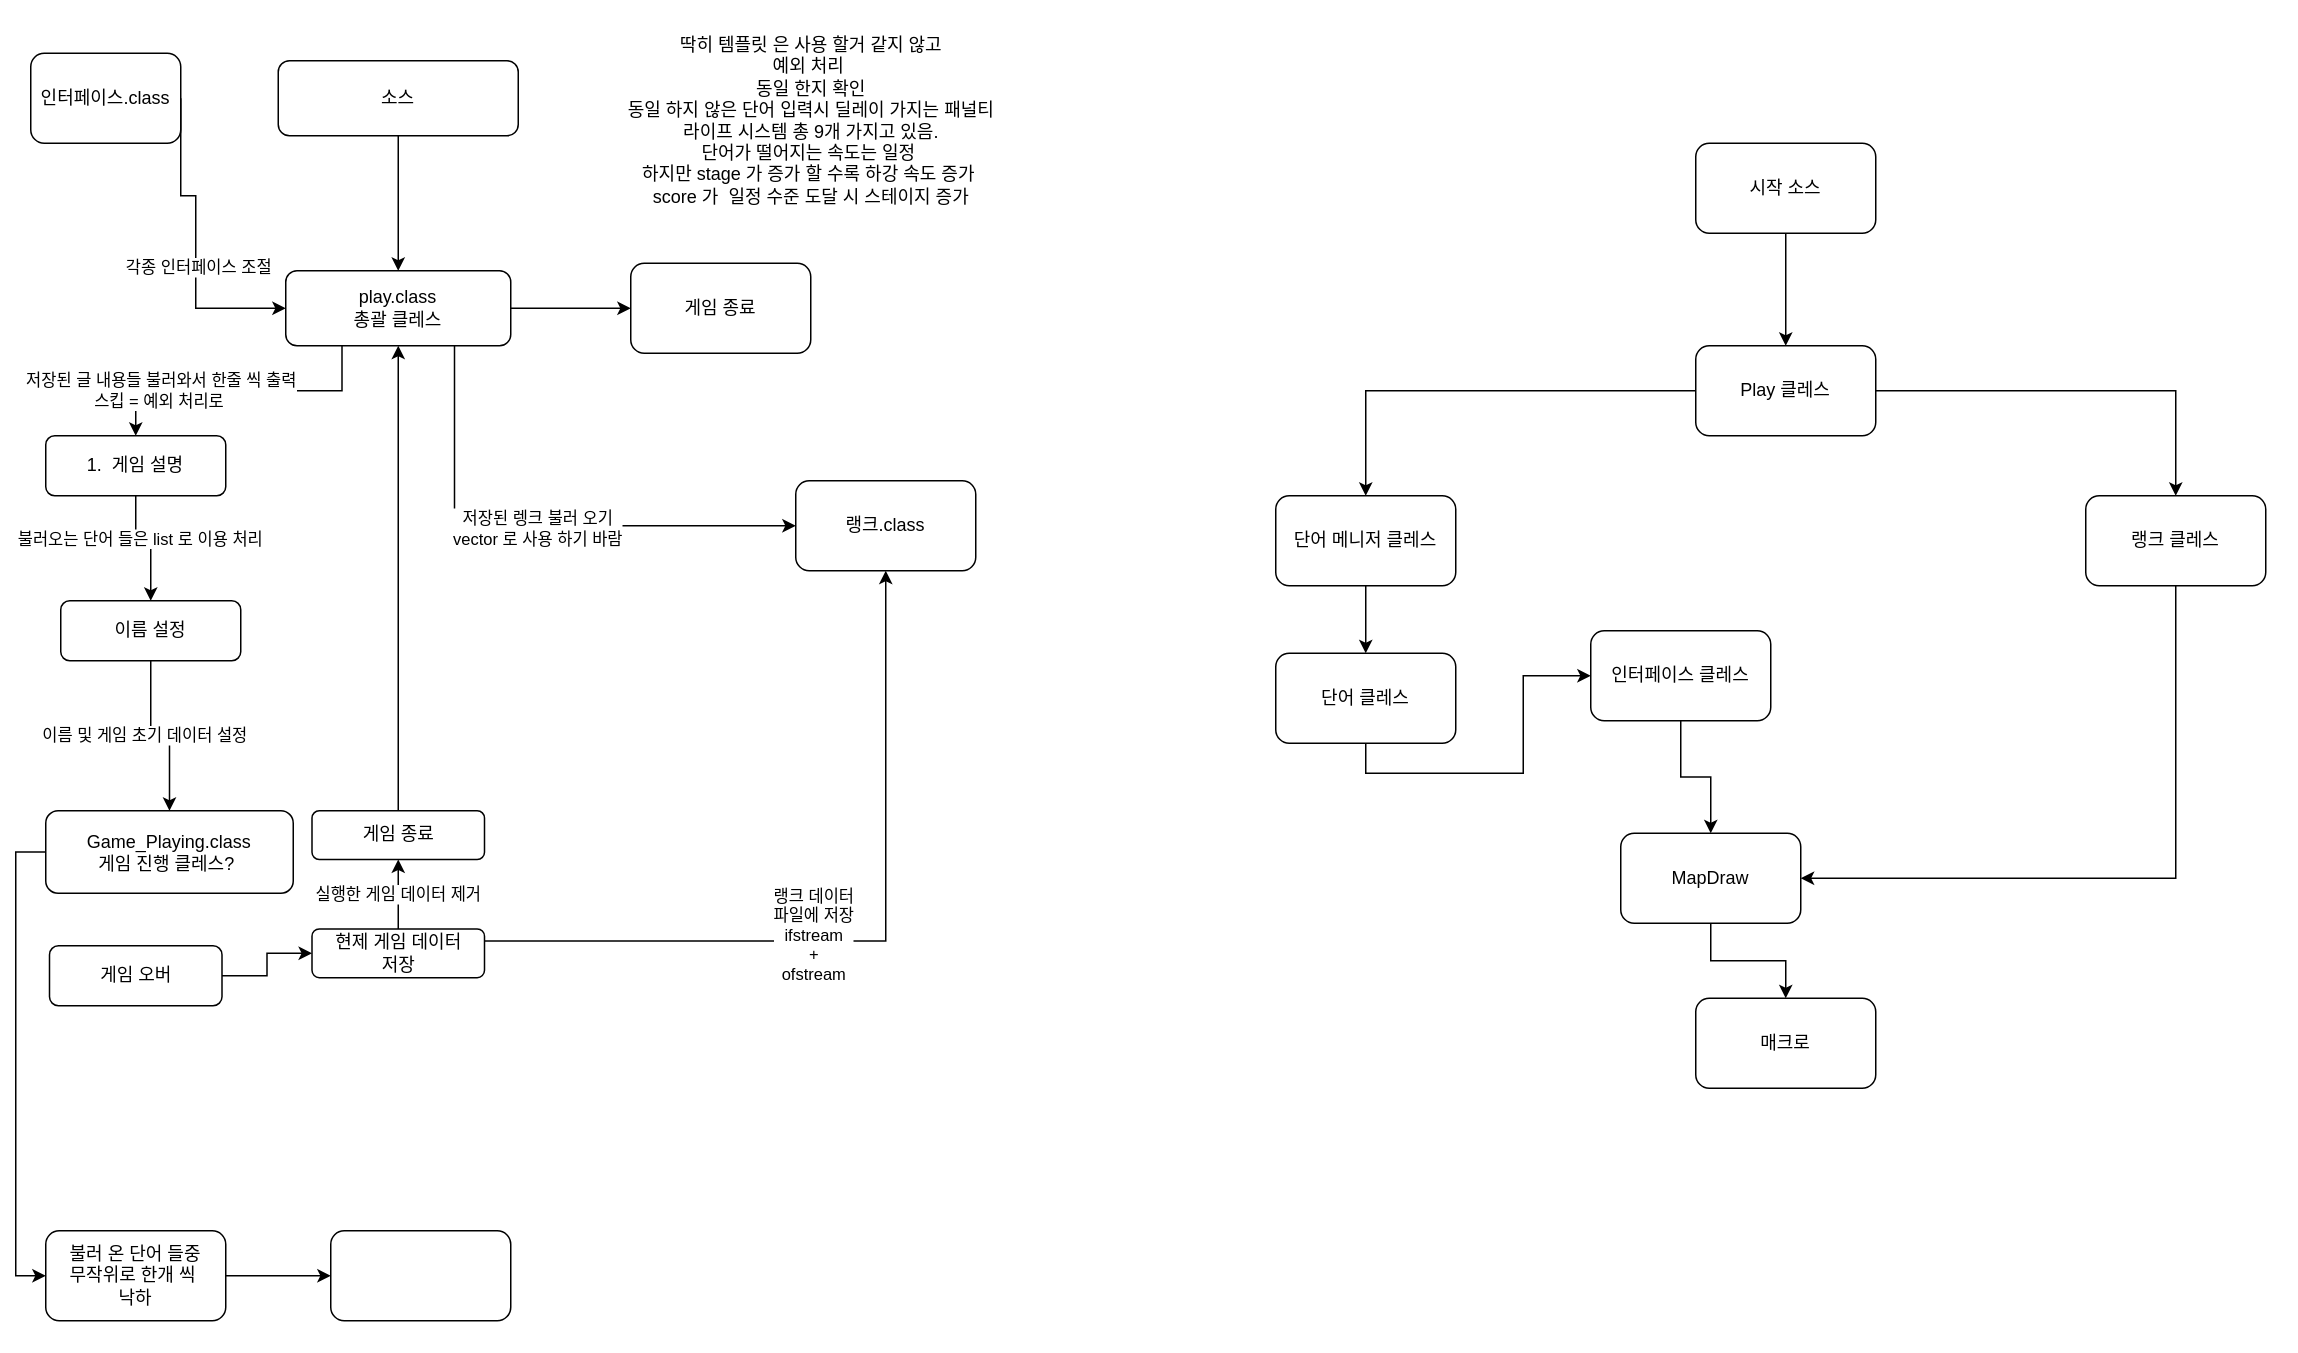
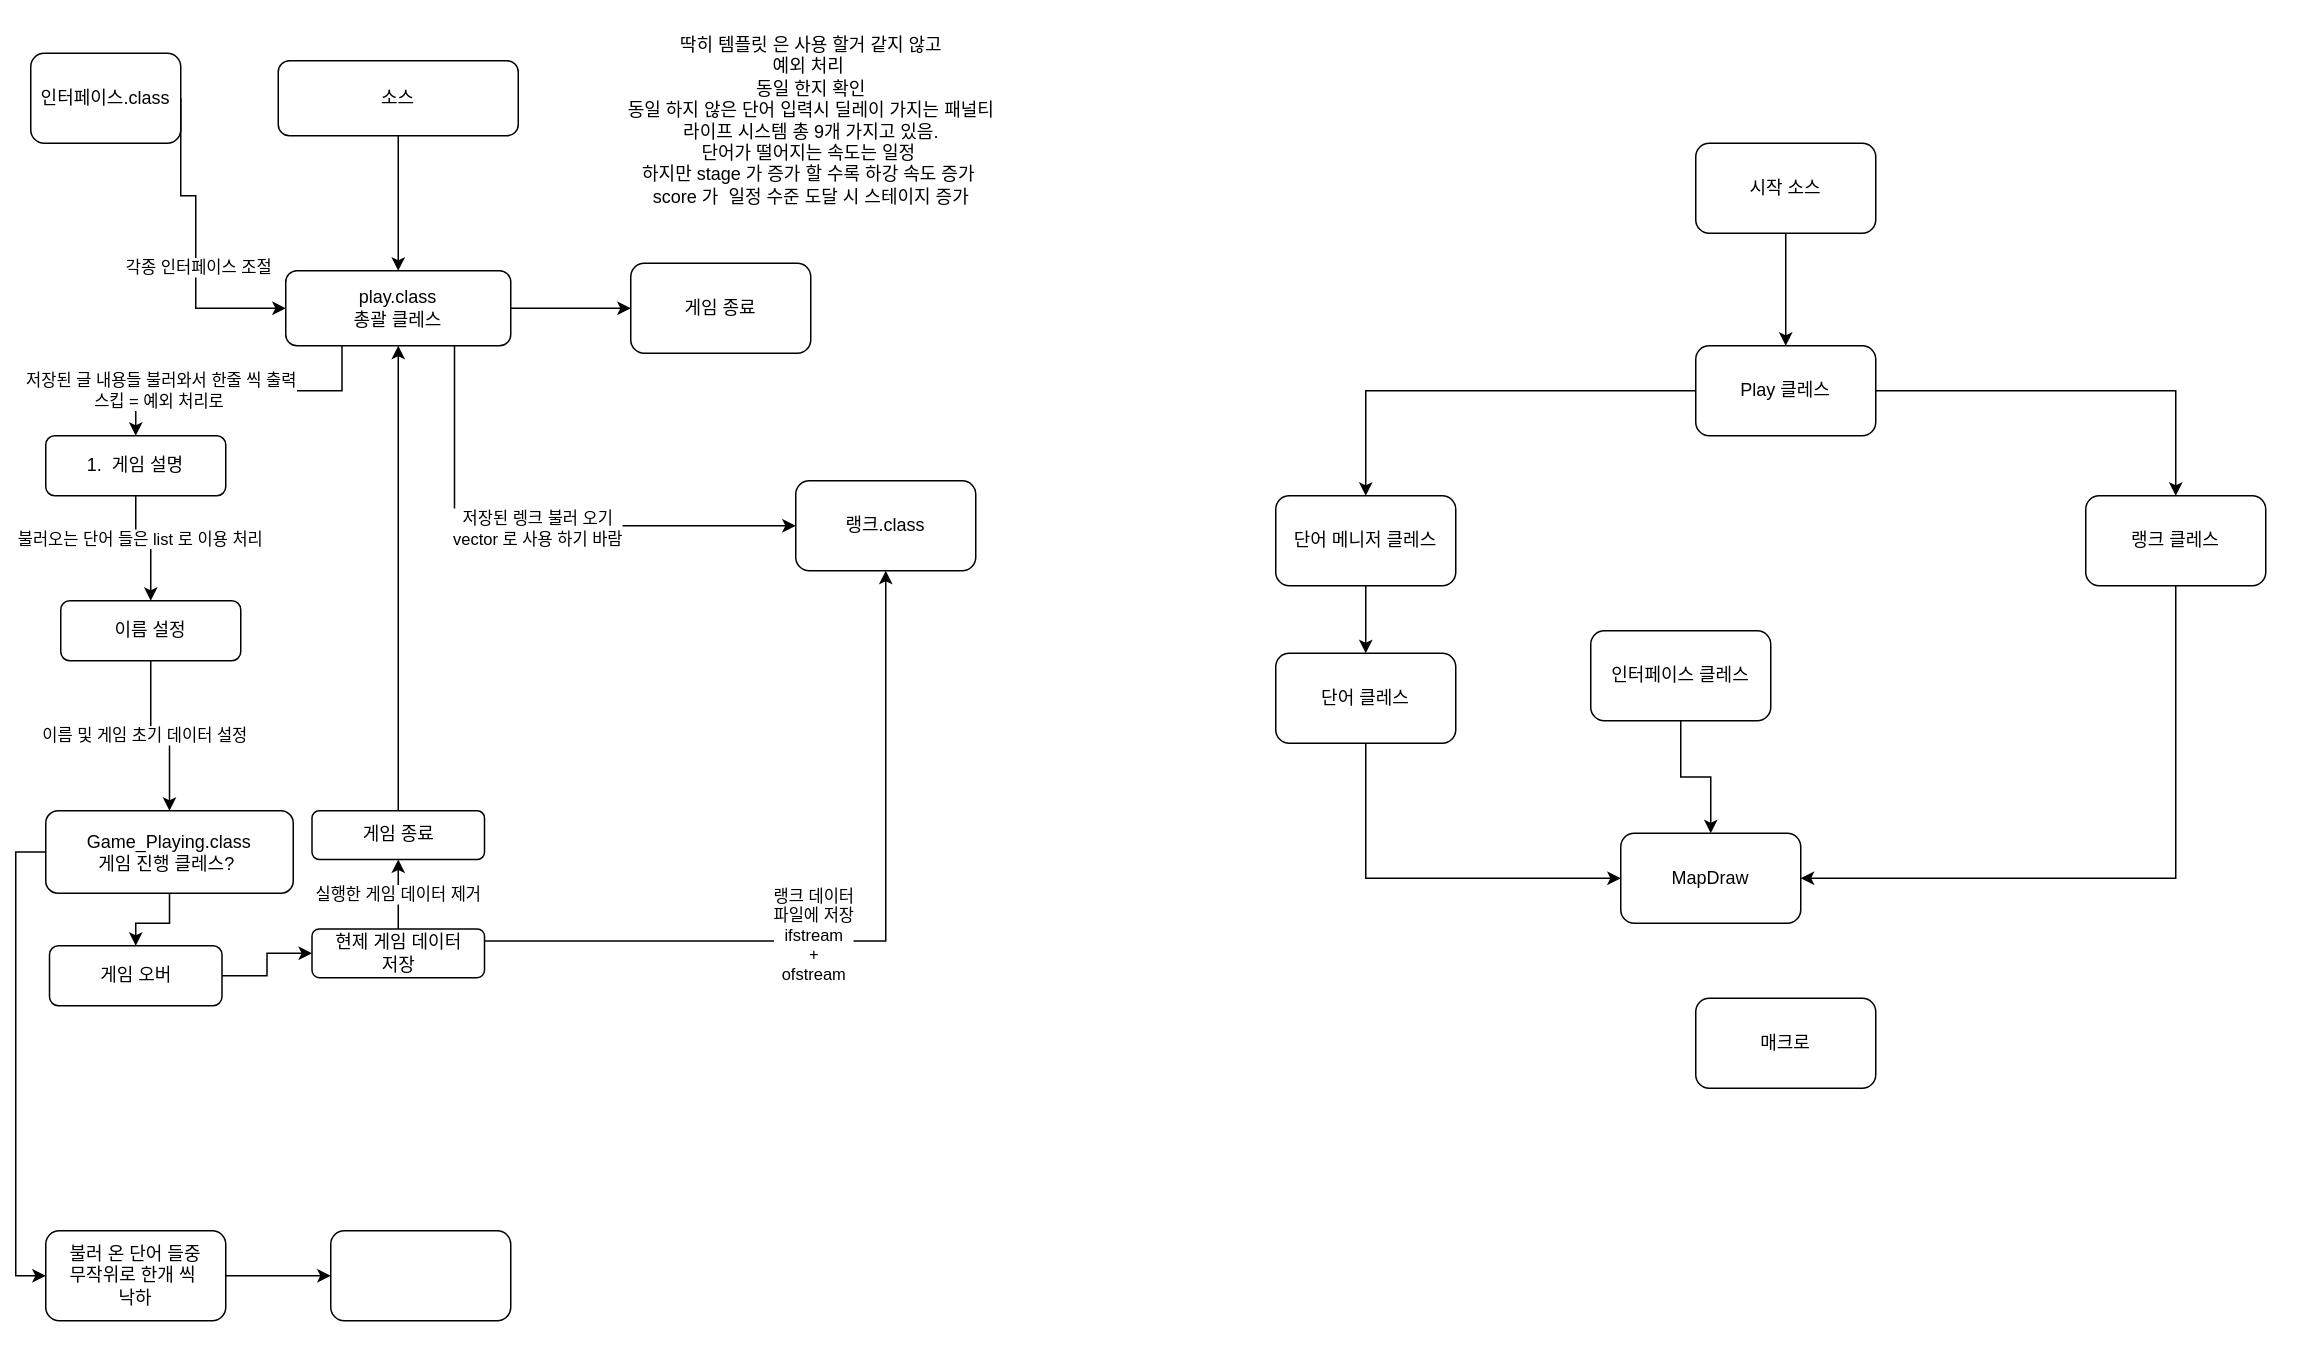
edge "단어 클레스" -> "인터페이스 클레스": now "단어 클레스" -> "MapDraw"
edge "Game_Playing.class 게임 진행 클레스?" -> "게임 오버": added
edge "MapDraw" -> "매크로": removed
